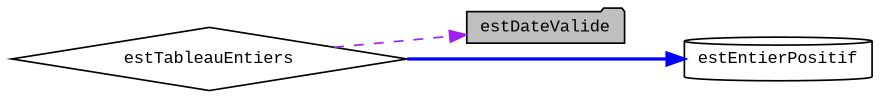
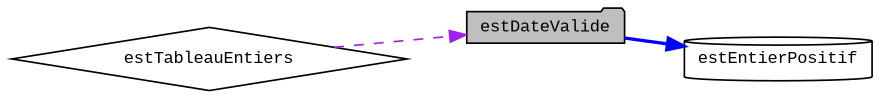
edge "estTableauEntiers" -> "estEntierPositif": now "estDateValide" -> "estEntierPositif"
